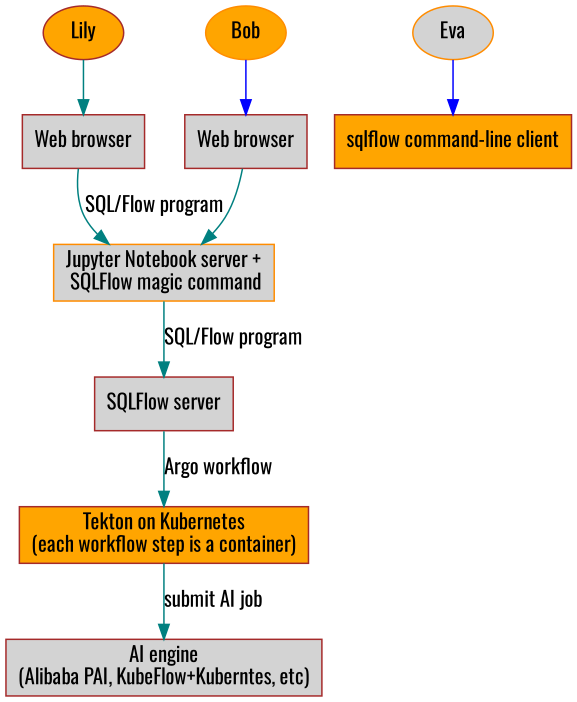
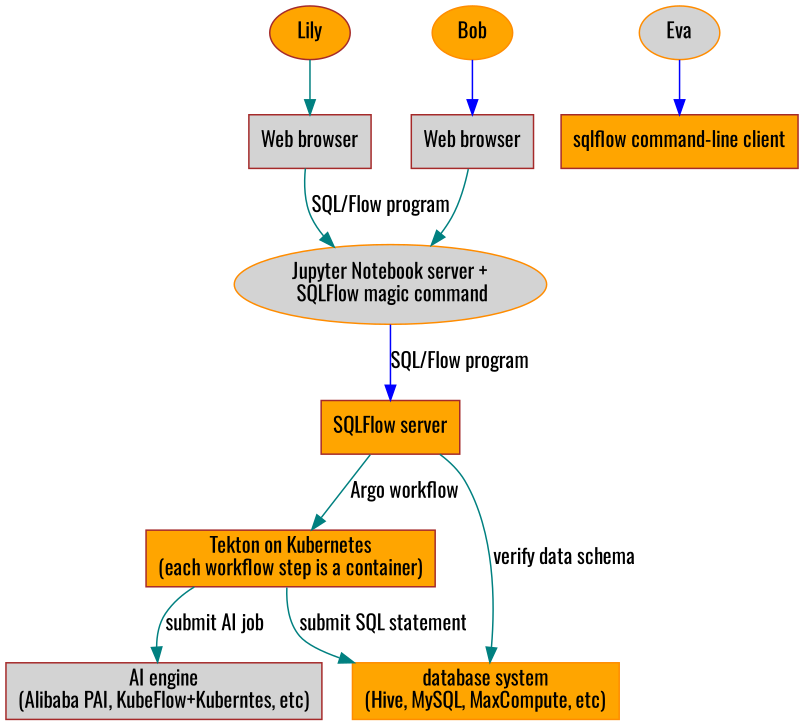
node "Jupyter Notebook server + SQLFlow magic command": shape box -> ellipse
edge "Jupyter Notebook server + SQLFlow magic command" -> "SQLFlow server": color teal -> blue
node "SQLFlow server": fillcolor lightgrey -> orange
node "database system (Hive, MySQL, MaxCompute, etc)": added
